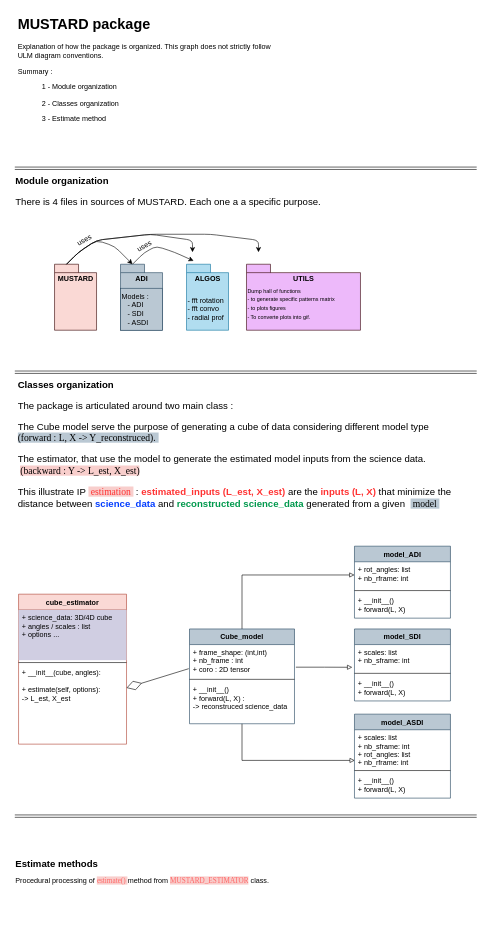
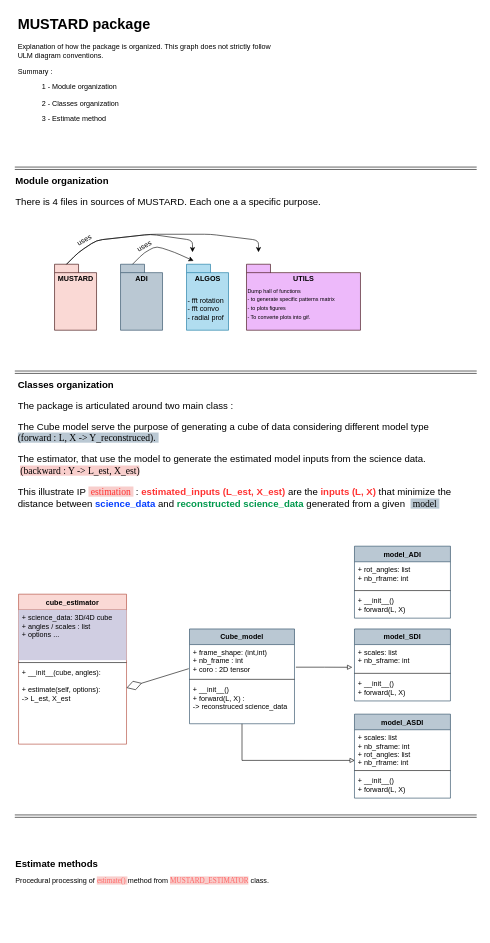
edge "MUSTARD" -> "ADI": removed
node "Models : - ADI - SDI - ASDI": removed
edge "Cube_model" -> "+ rot_angles: list + nb_rframe: int": removed
